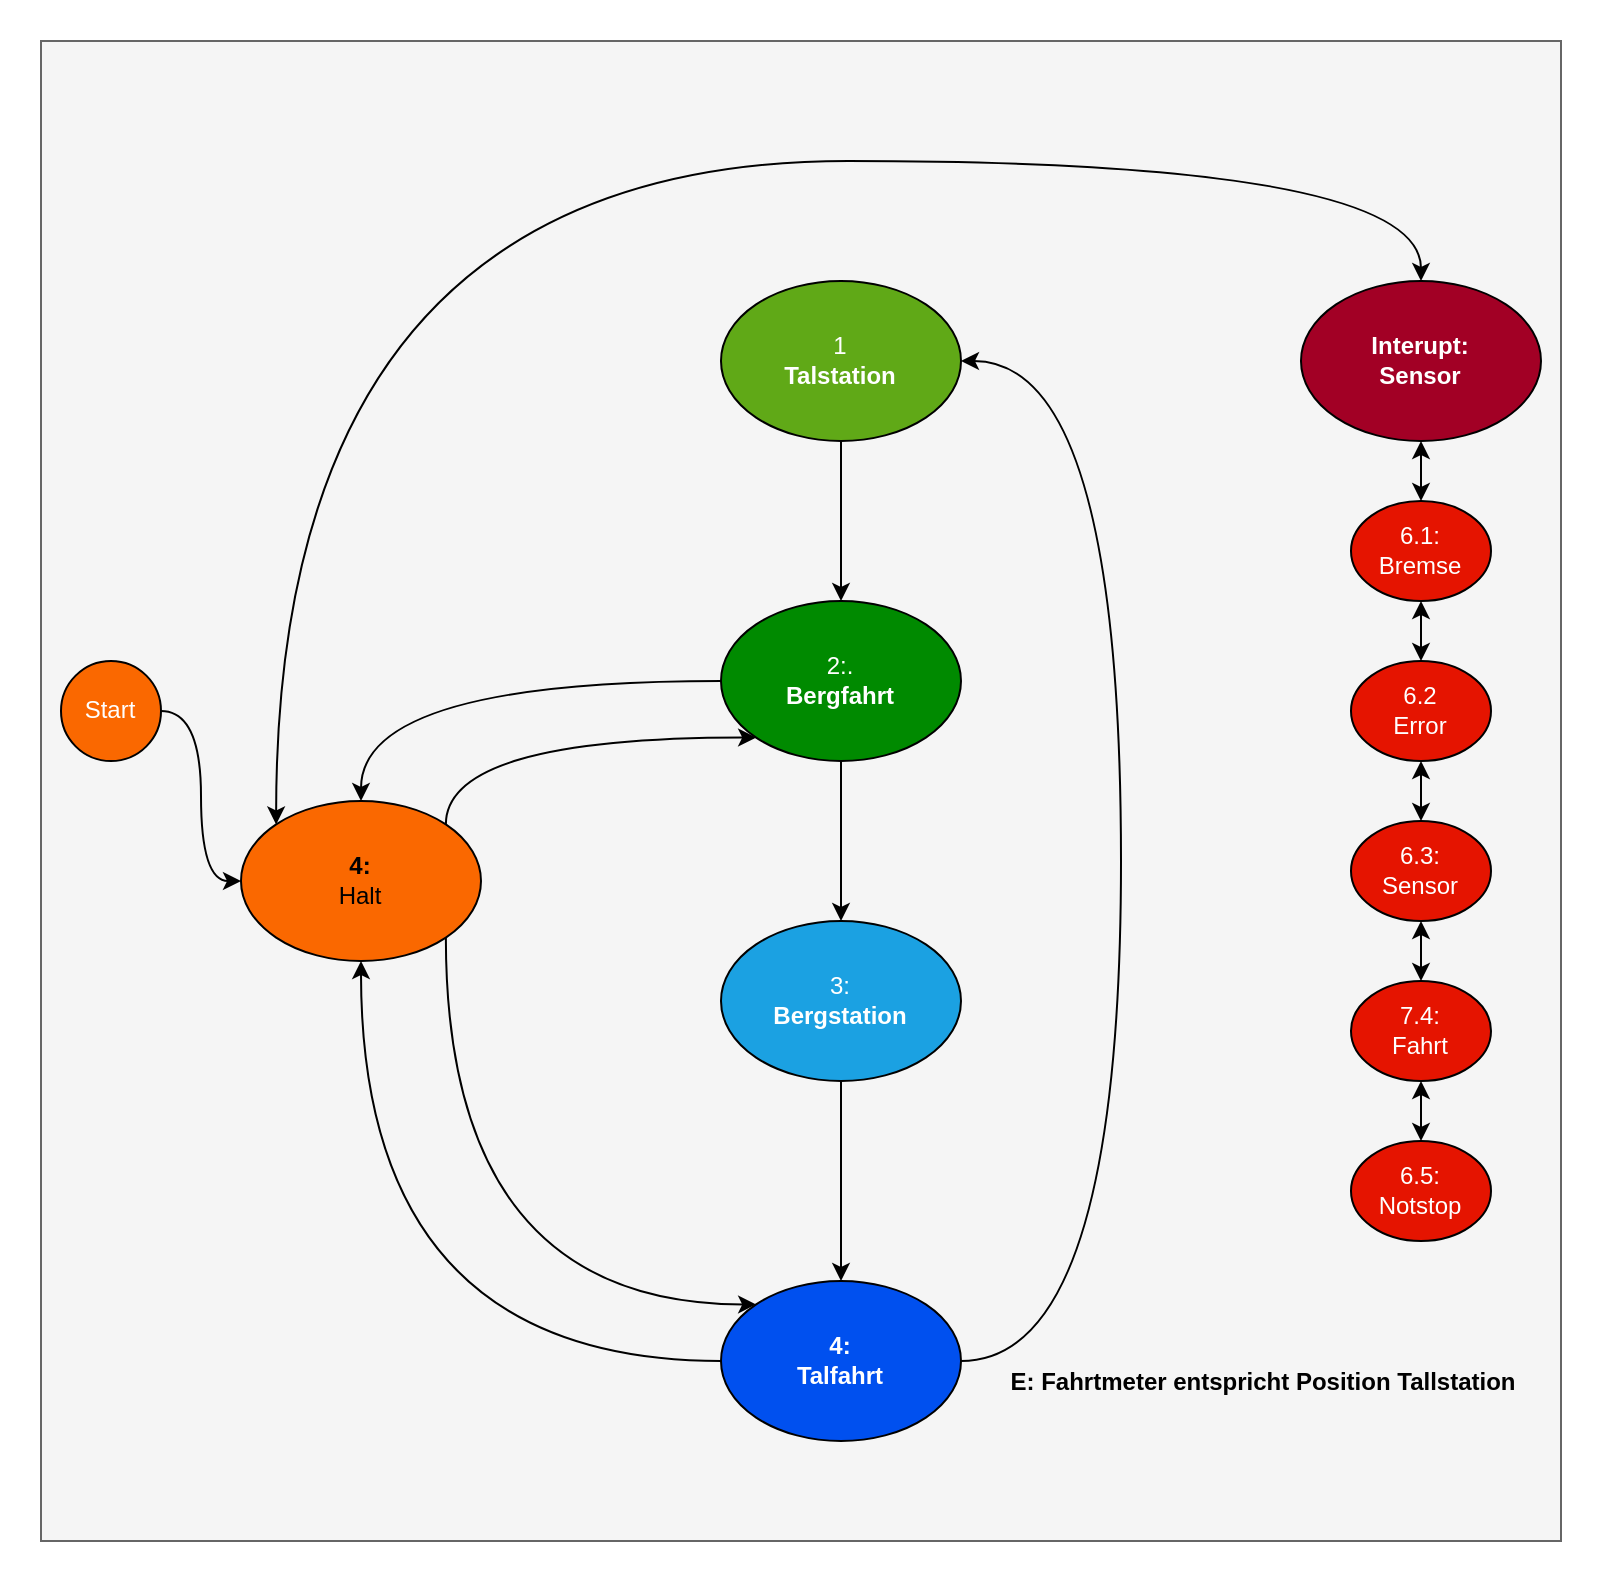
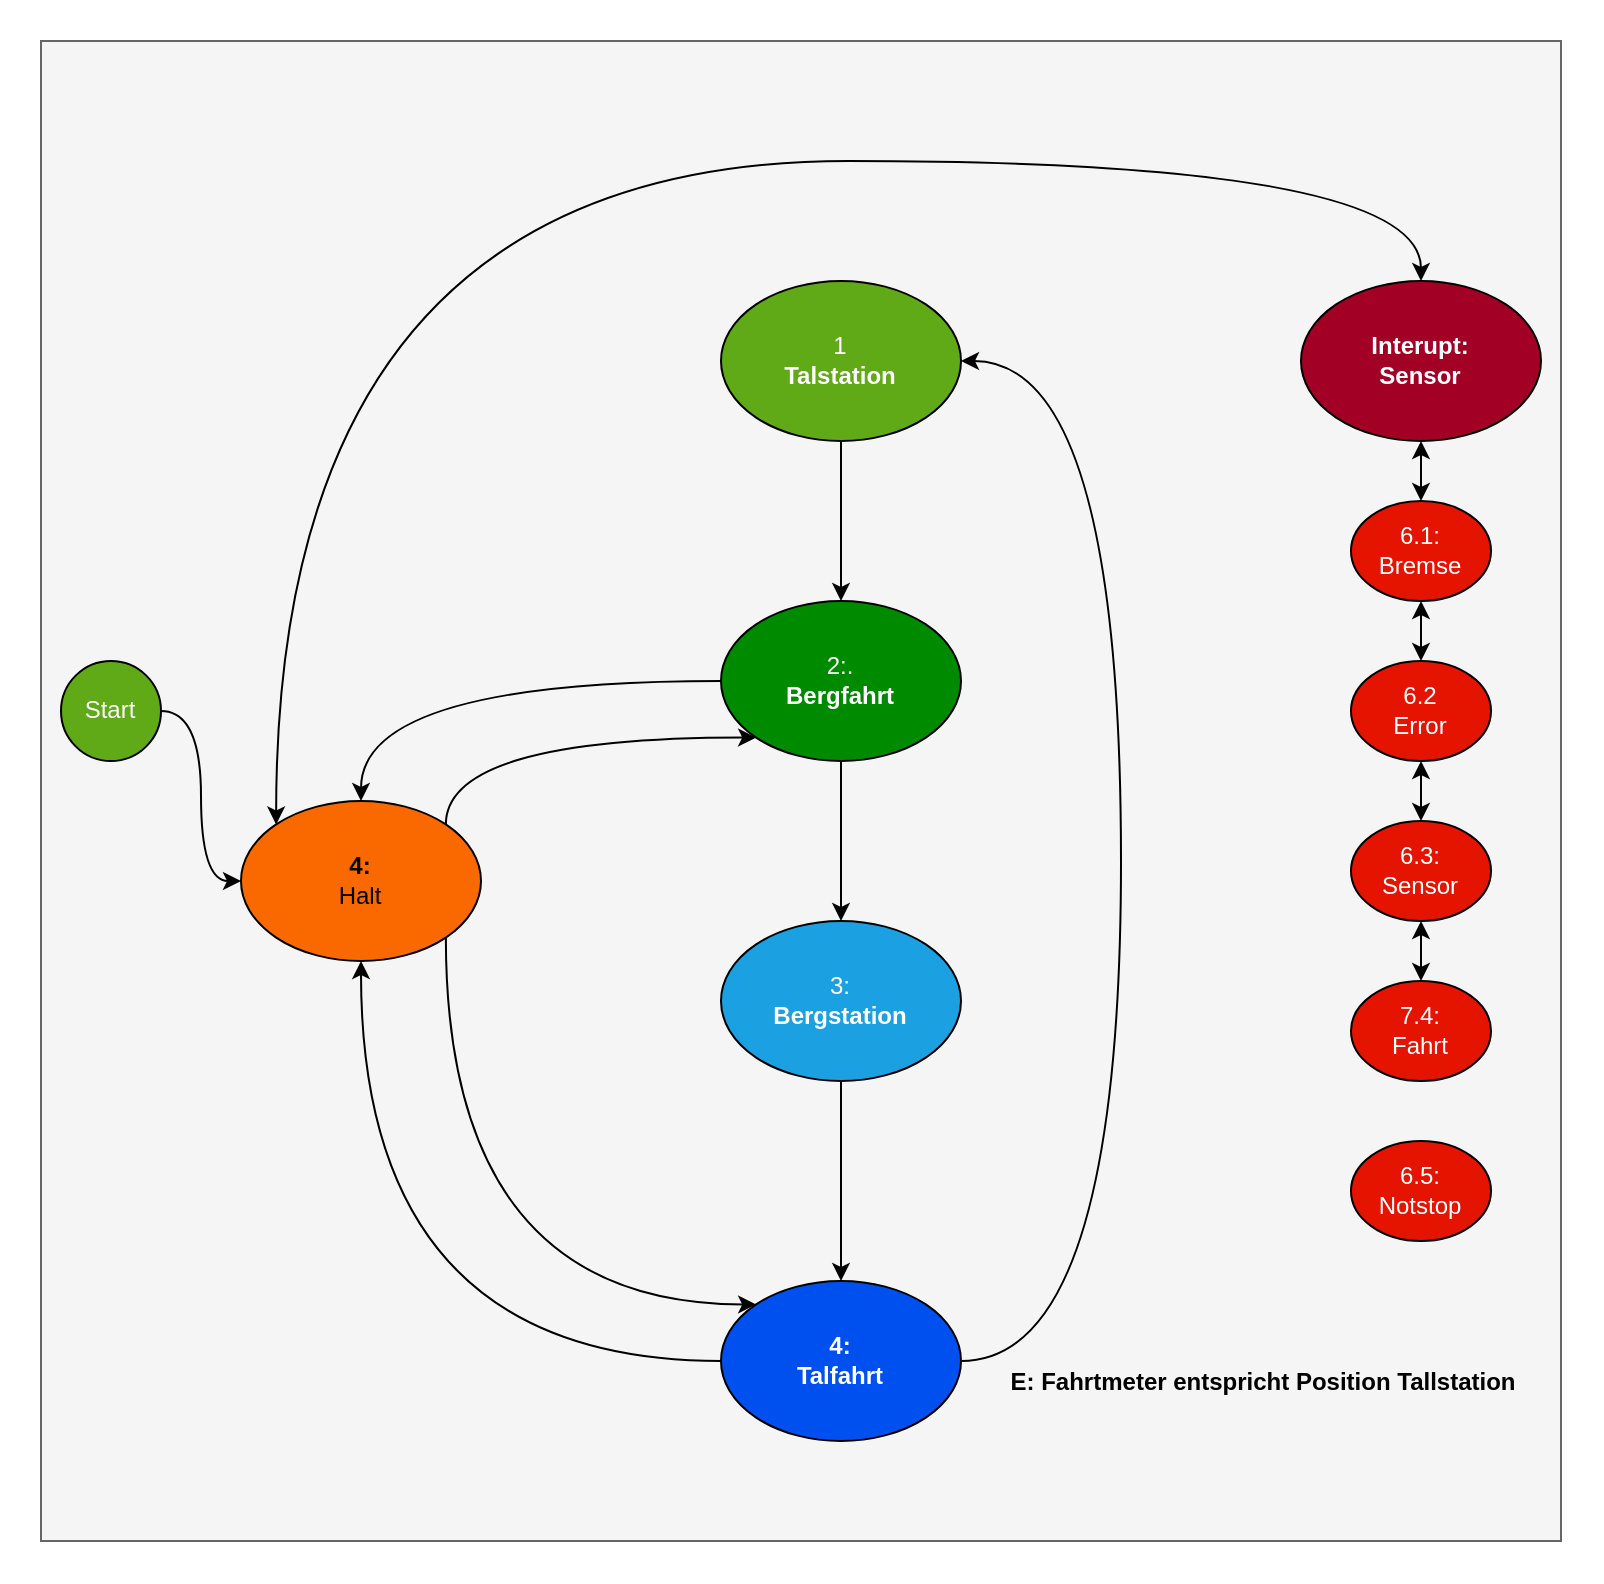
node "Start": fillcolor #fa6800 -> #60a917
edge "7.4: Fahrt" -- "6.5: Notstop": removed
